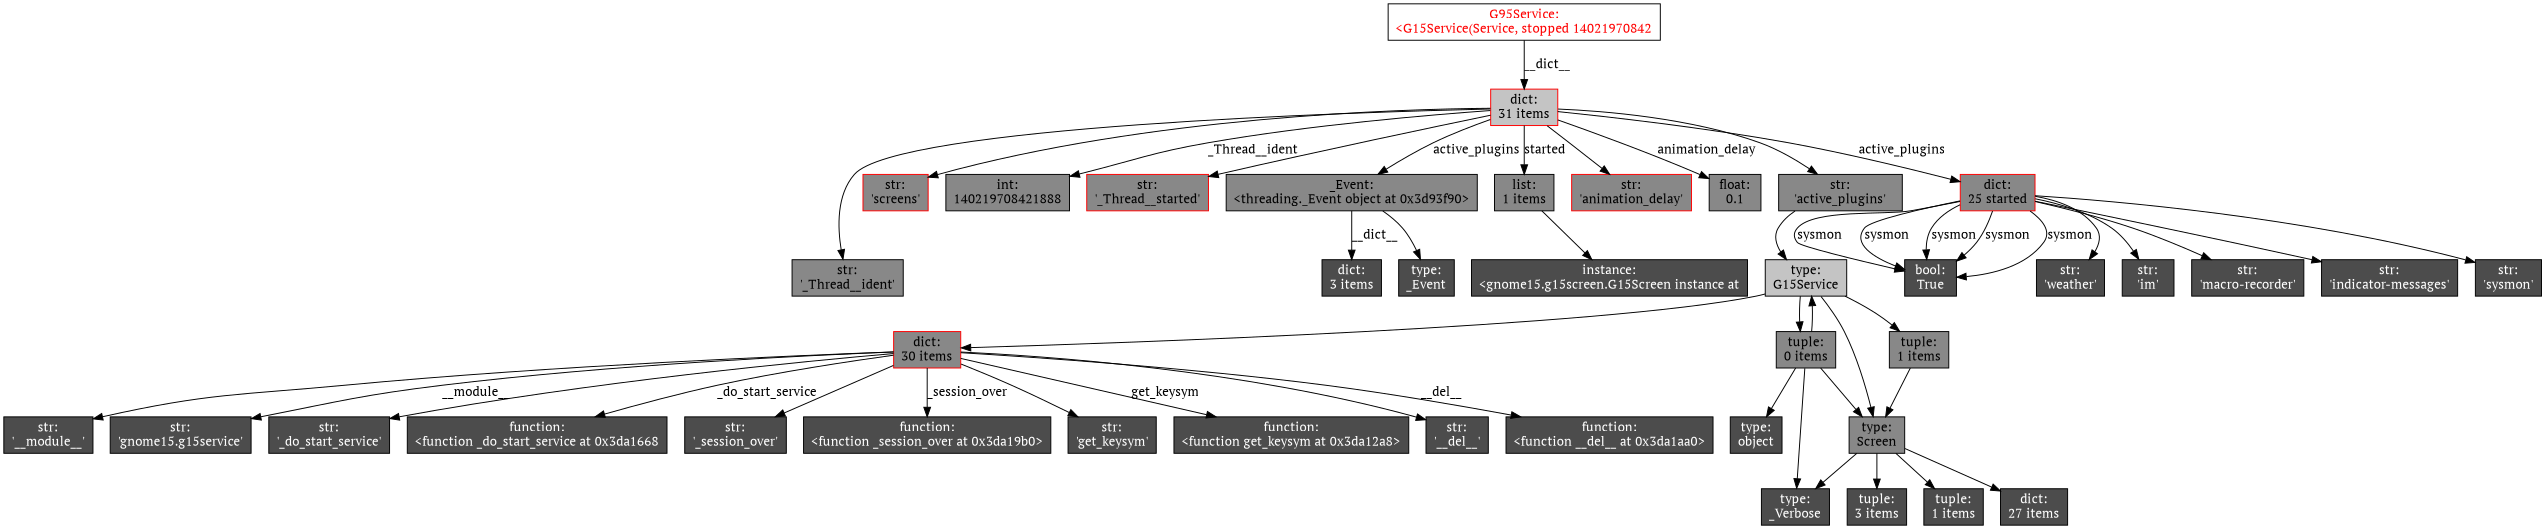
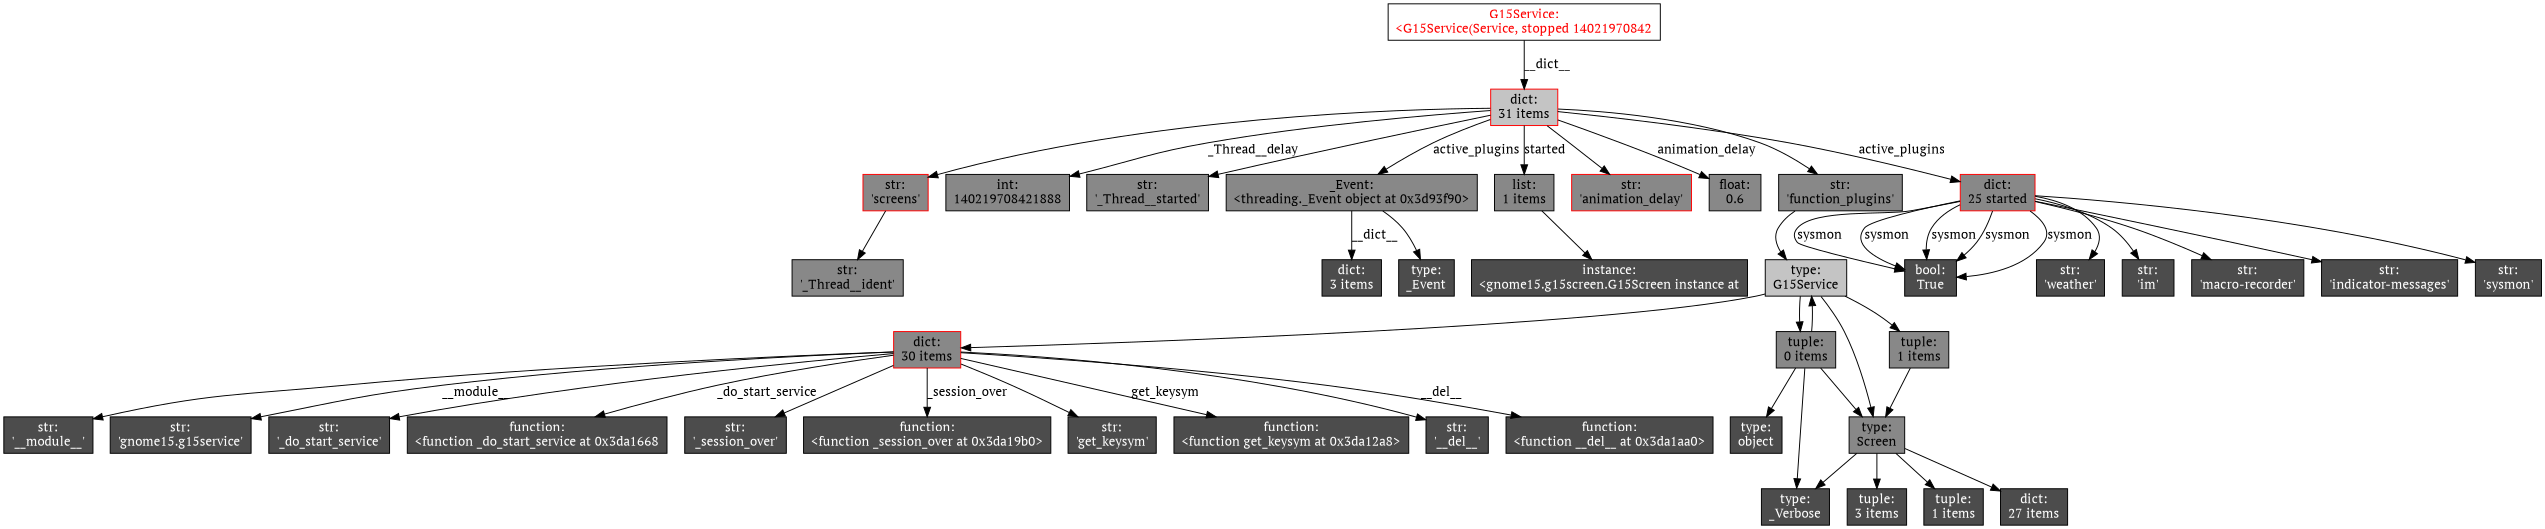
node "G95Service: <G15Service(Service, stopped 14021970842": label "G95Service: <G15Service(Service, stopped 14021970842" -> "G15Service: <G15Service(Service, stopped 14021970842"
edge "dict: 31 items" -> "str: '_Thread__ident'": now "str: 'screens'" -> "str: '_Thread__ident'"
edge "dict: 31 items" -> "int: 140219708421888": label "_Thread__ident" -> "_Thread__delay"
node "str: '_Thread__started'": color red -> black
node "float: 0.1": label "float: 0.1" -> "float: 0.6"
node "str: 'active_plugins'": label "str: 'active_plugins'" -> "str: 'function_plugins'"
